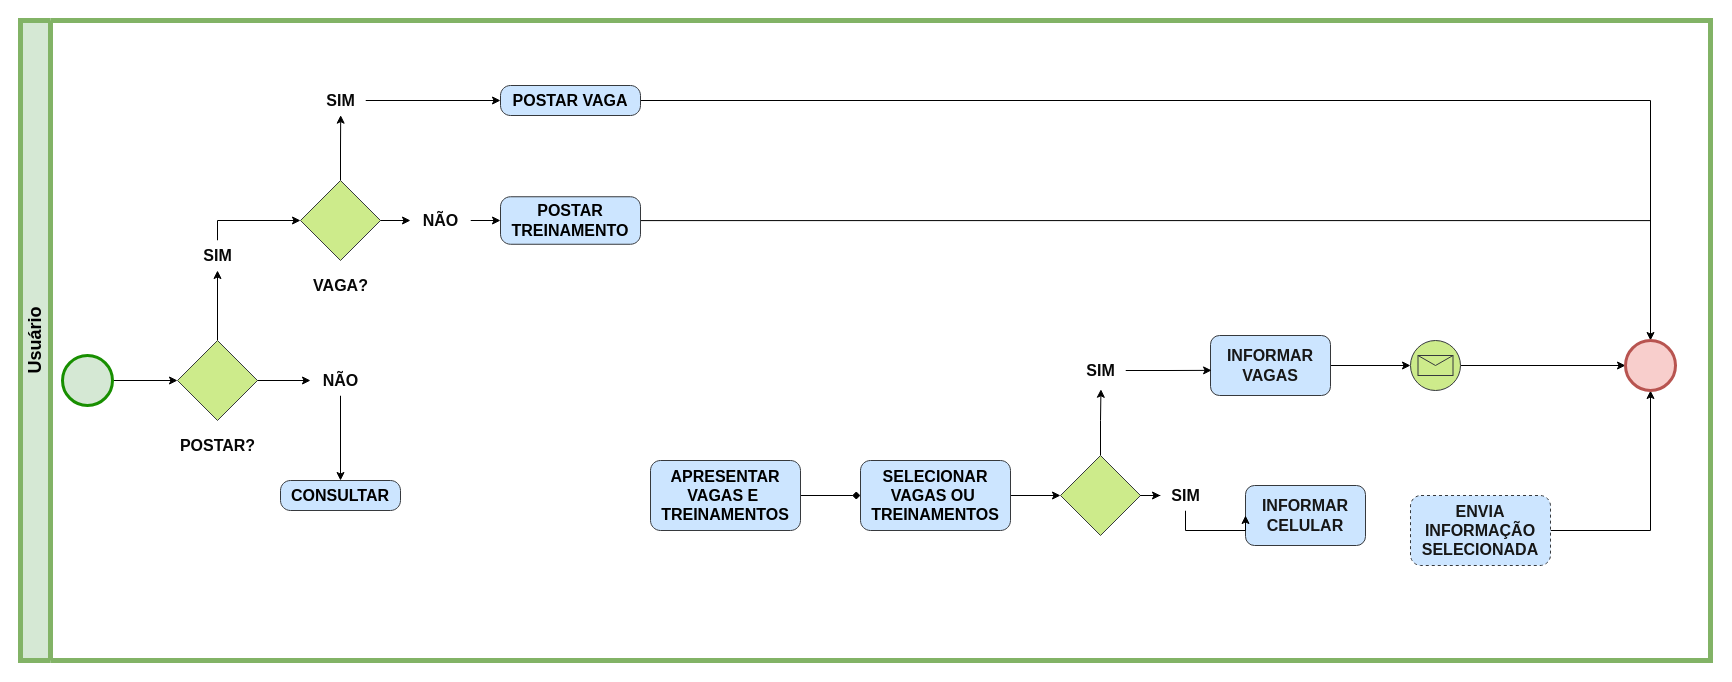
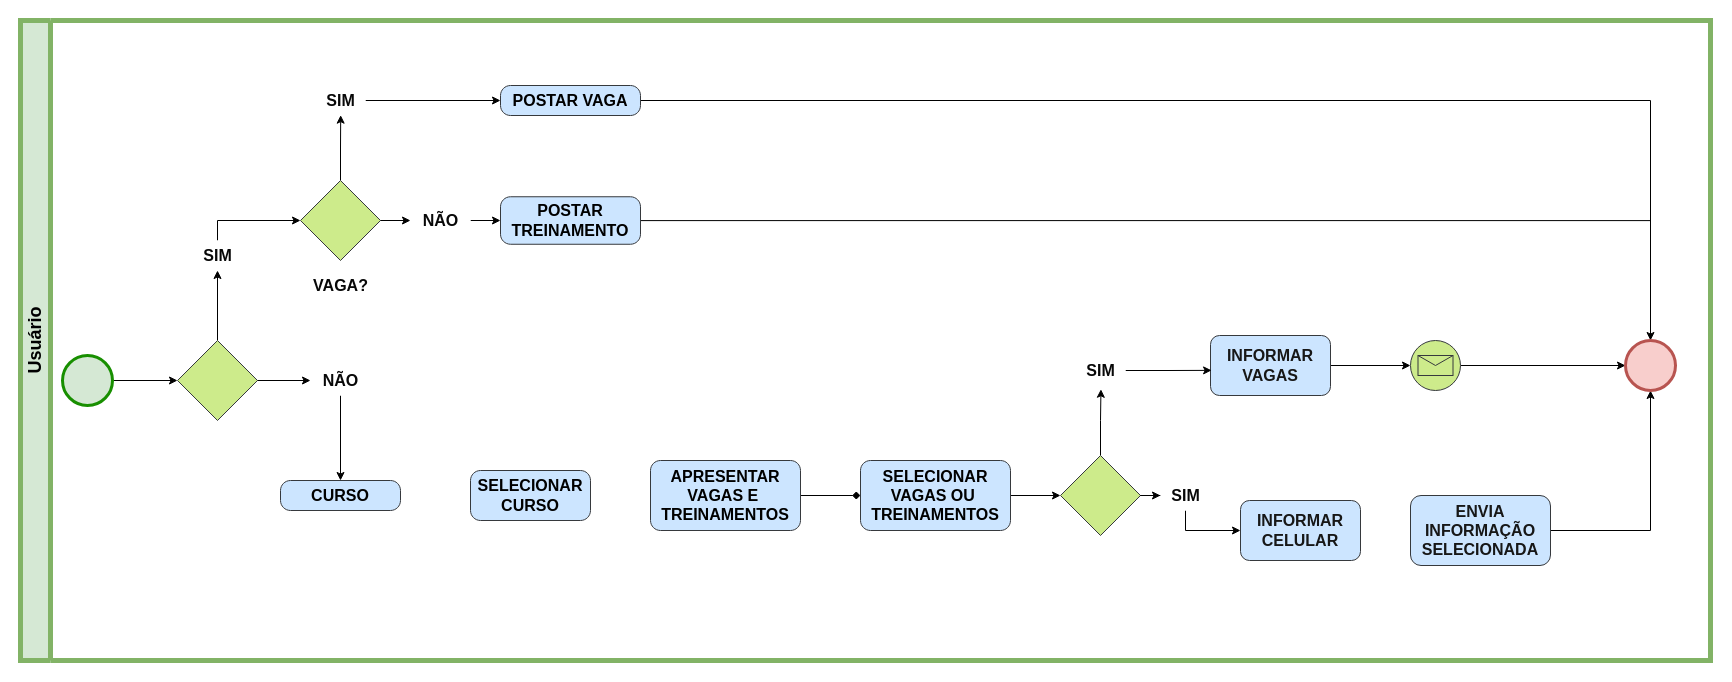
node "POSTAR?": removed
node "CONSULTAR": label "CONSULTAR" -> "CURSO"
node "SELECIONAR CURSO": added
node "INFORMAR CELULAR": moved (1306, 516) -> (1301, 531)
node "ENVIA INFORMAÇÃO SELECIONADA": style dashed -> solid
